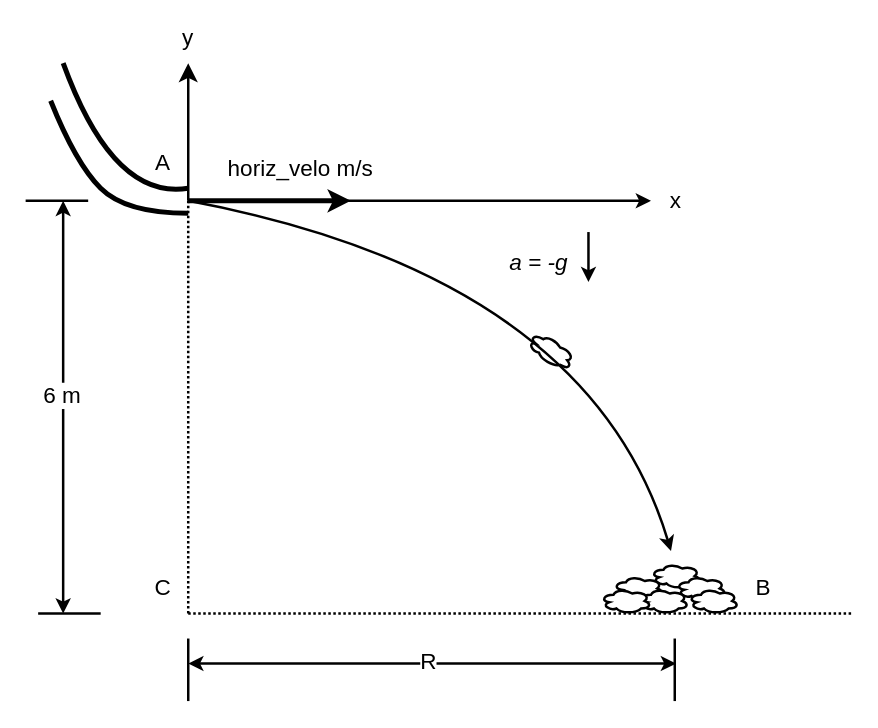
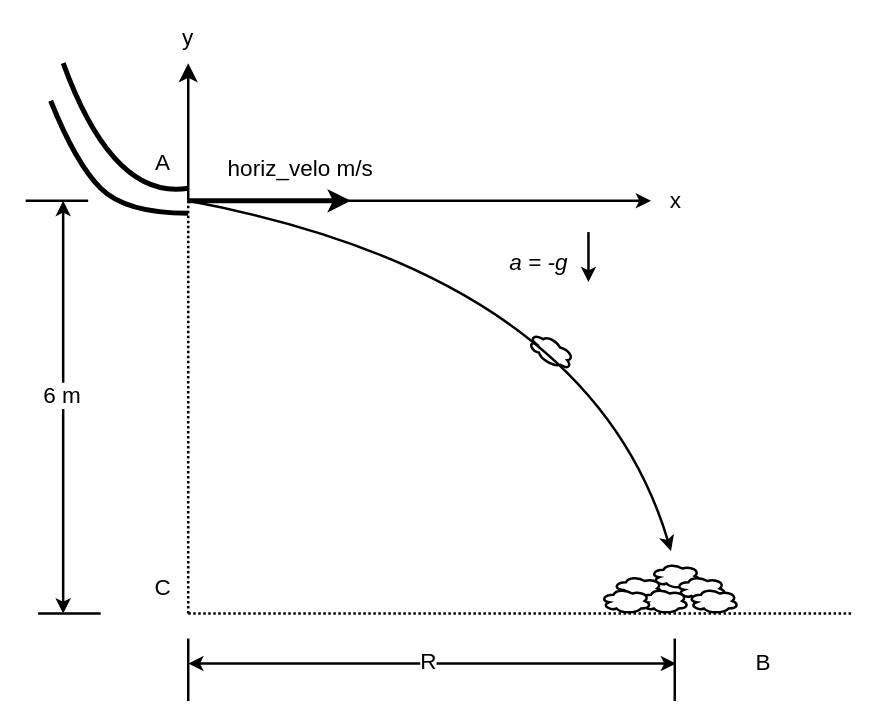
node "B": moved (763, 588) -> (763, 663)
